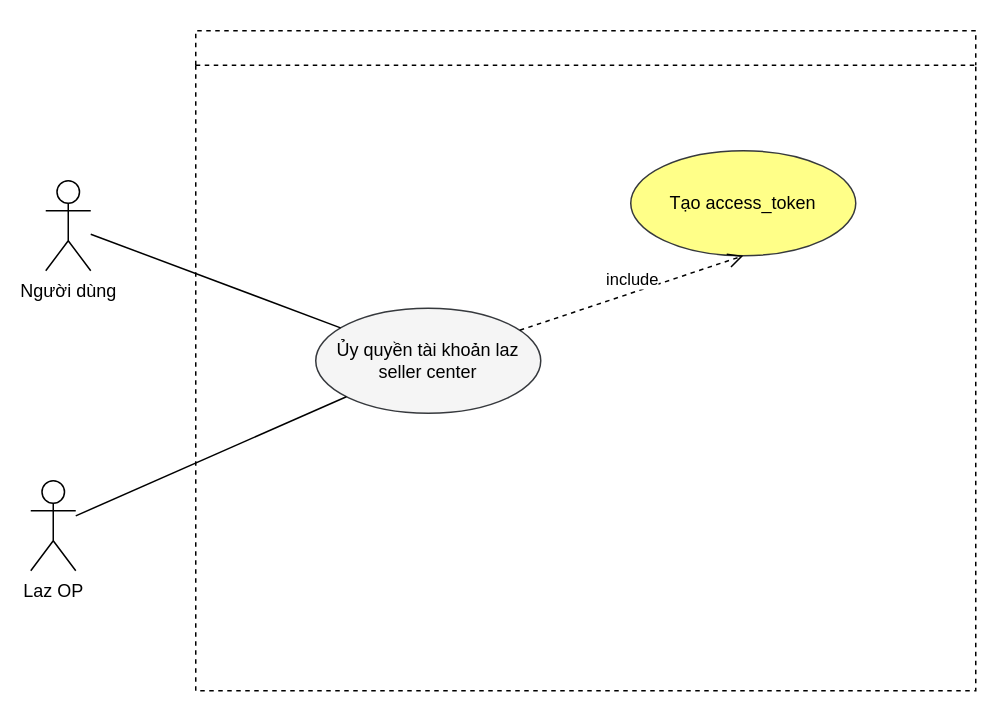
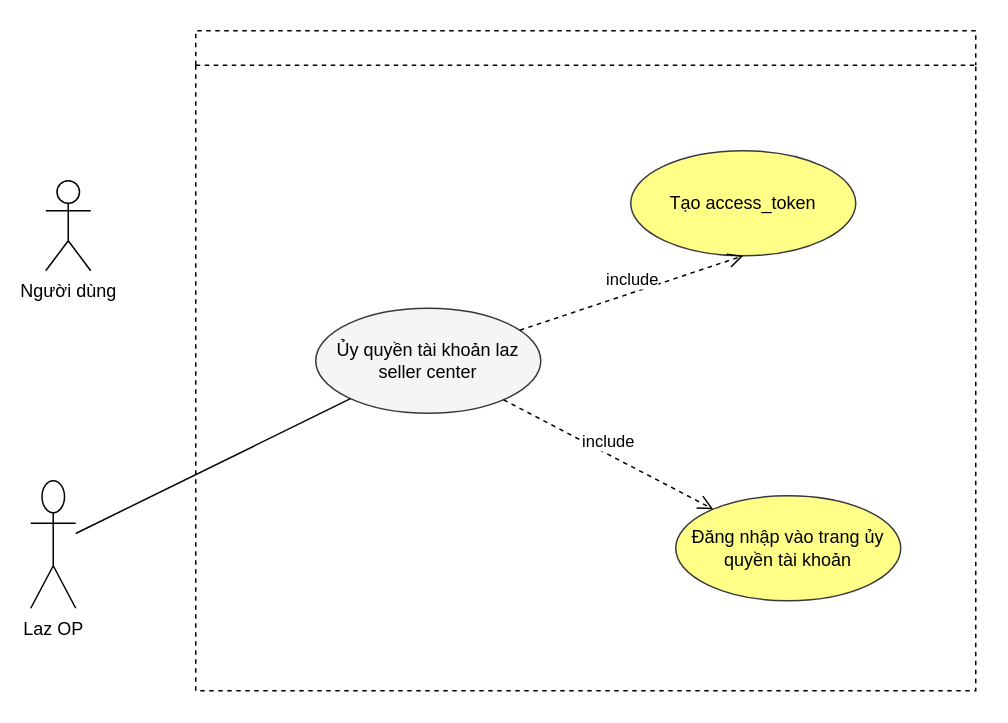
edge "Người dùng" -- "Ủy quyền tài khoản laz seller center": removed
edge "Ủy quyền tài khoản laz seller center" -> "Đăng nhập vào trang ủy quyền tài khoản": added, label "include"
node "Laz OP": size 45x90 -> 45x128
node "Đăng nhập vào trang ủy quyền tài khoản": added
